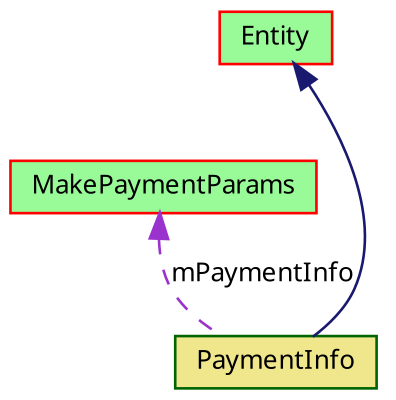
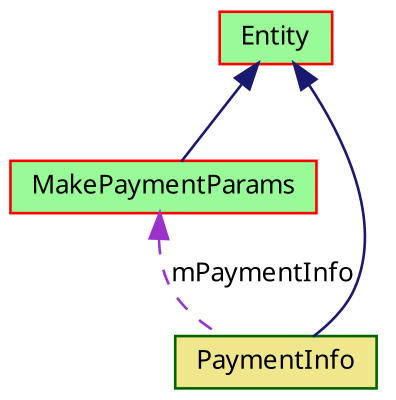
edge "MakePaymentParams" -> "Entity": added
